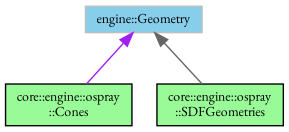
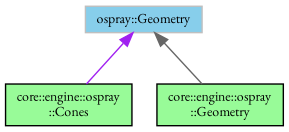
node "engine::Geometry": label "engine::Geometry" -> "ospray::Geometry"
node "core::engine::ospray ::SDFGeometries": label "core::engine::ospray ::SDFGeometries" -> "core::engine::ospray ::Geometry"
